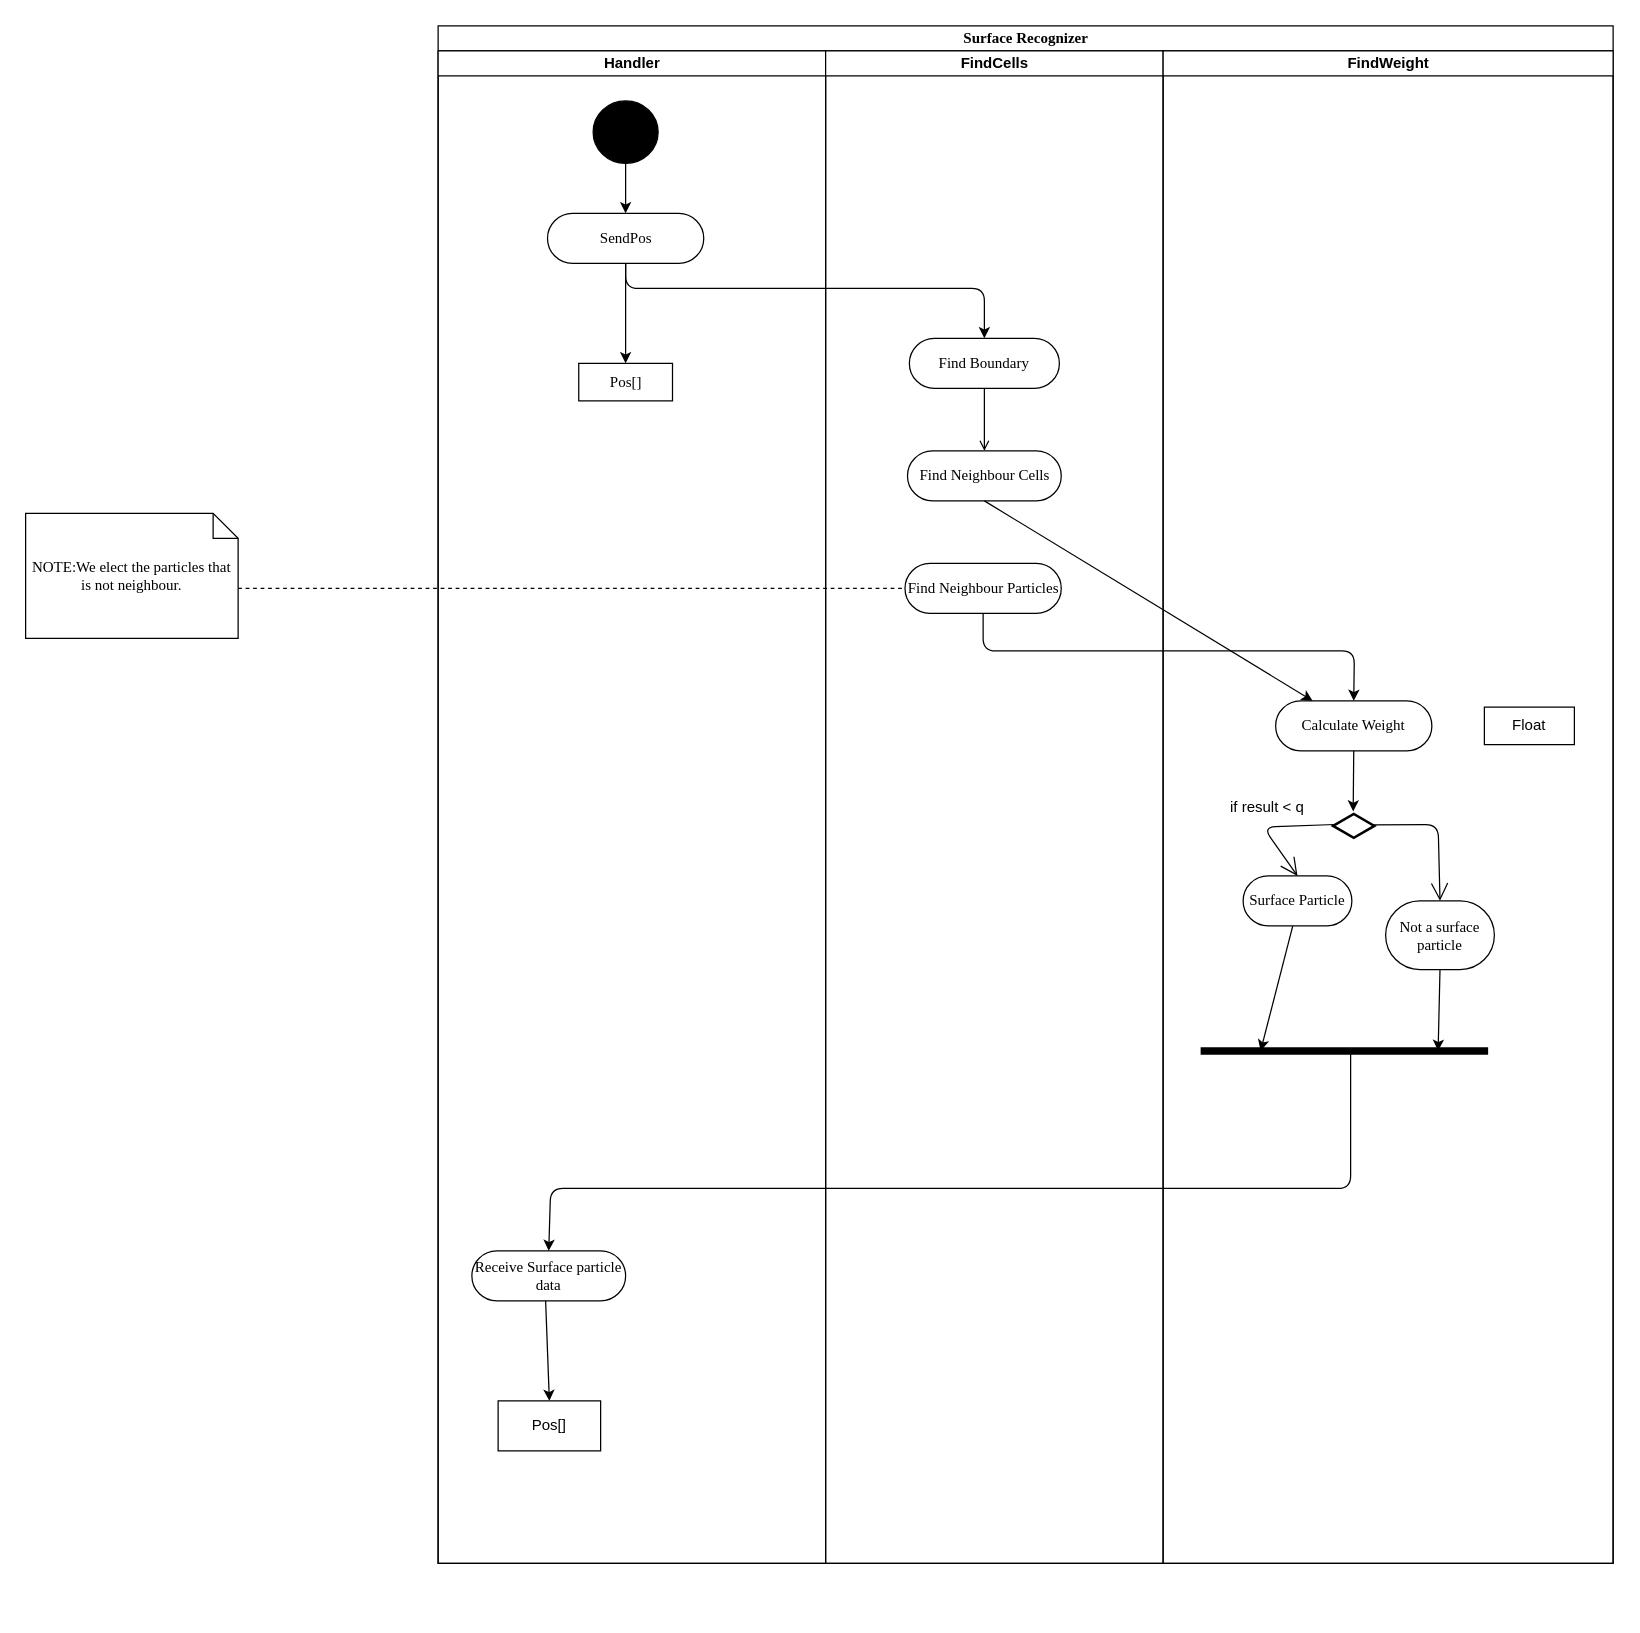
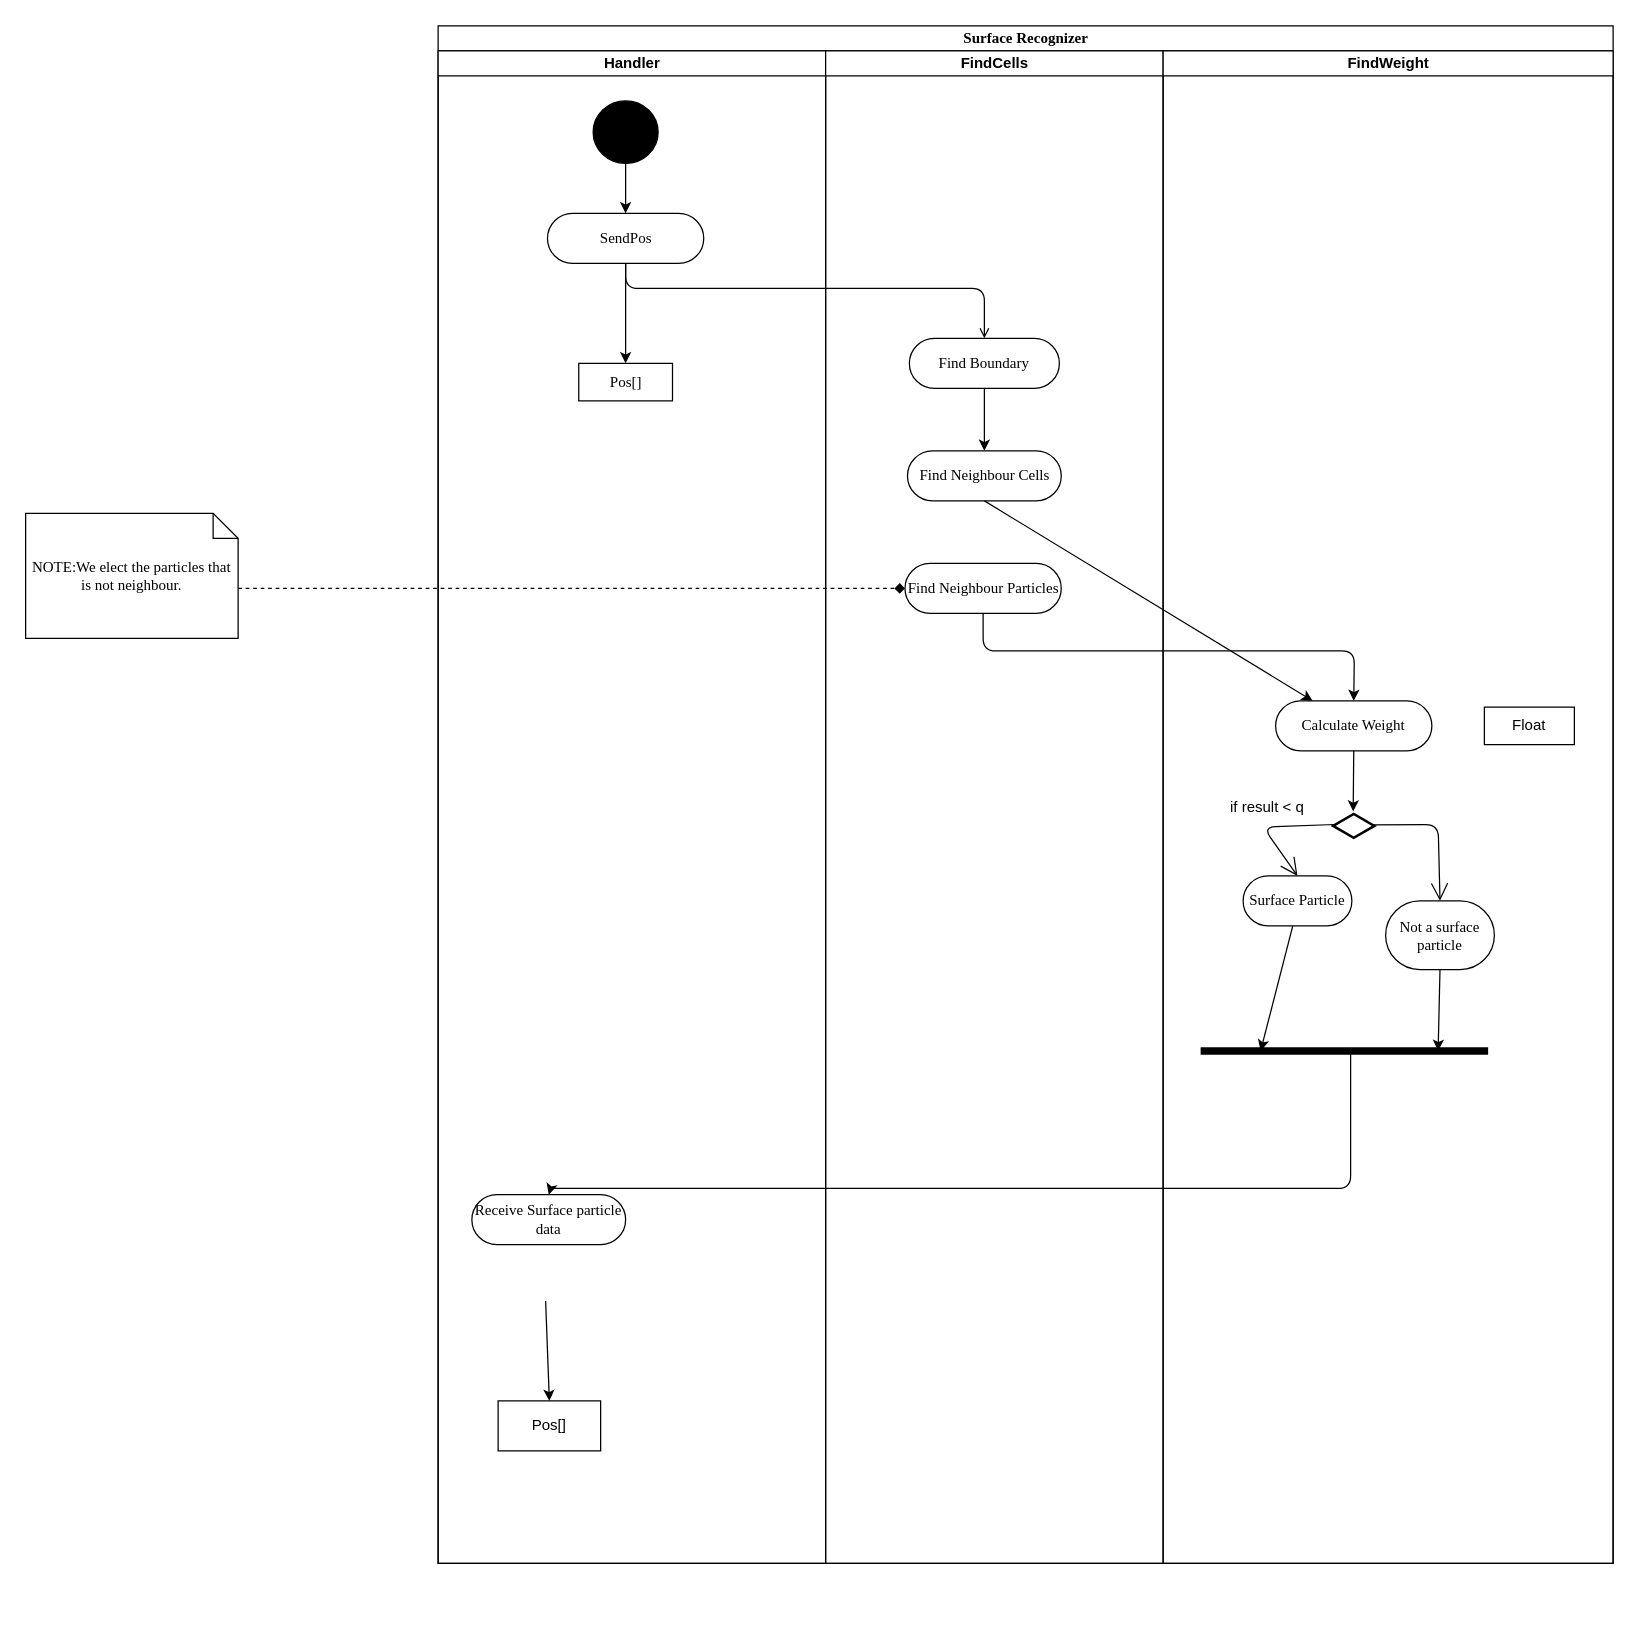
edge "SendPos" -> "Find Boundary": arrowhead classic -> open
edge "Find Boundary" -> "Find Neighbour Cells": arrowhead open -> classic
edge "NOTE:We elect the particles that is not neighbour." -- "Find Neighbour Particles": arrowhead none -> diamond
node "Receive Surface particle data": moved (549, 1276) -> (549, 1219)
